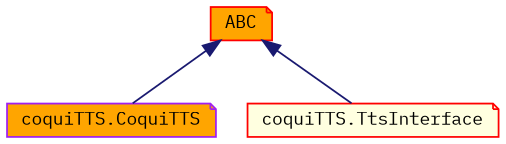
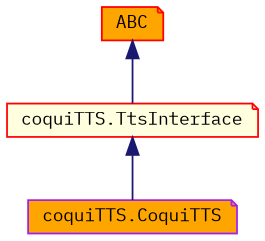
edge "coquiTTS.CoquiTTS" -> "ABC": now "coquiTTS.CoquiTTS" -> "coquiTTS.TtsInterface"
